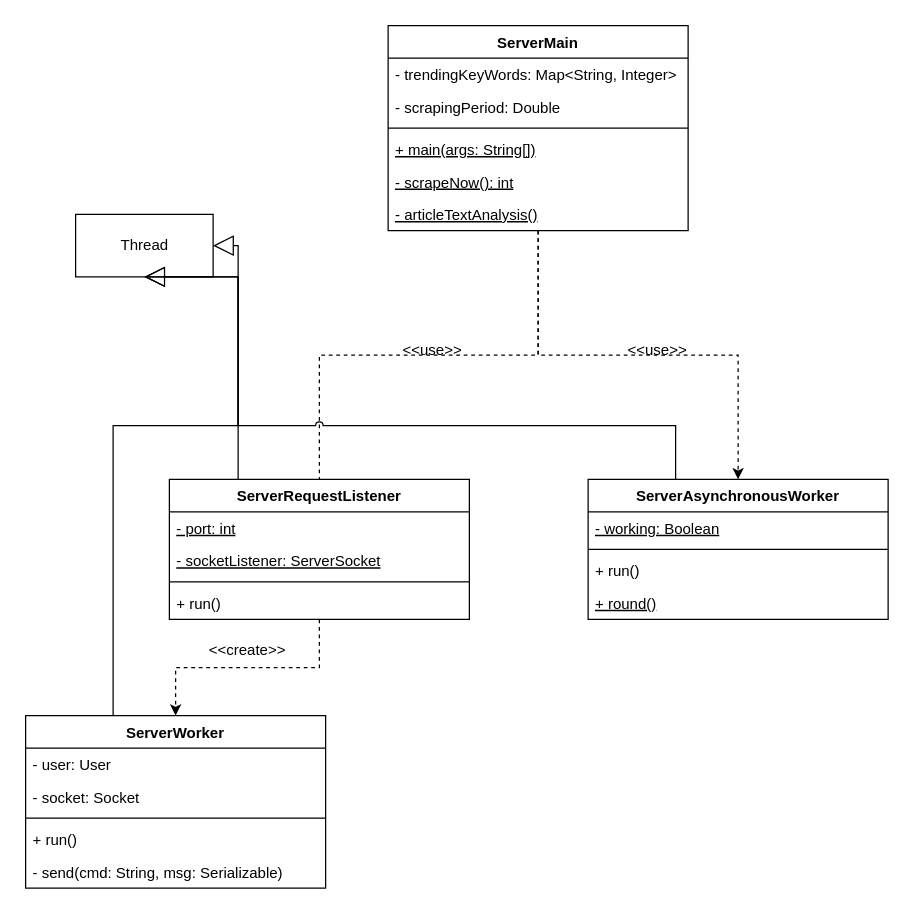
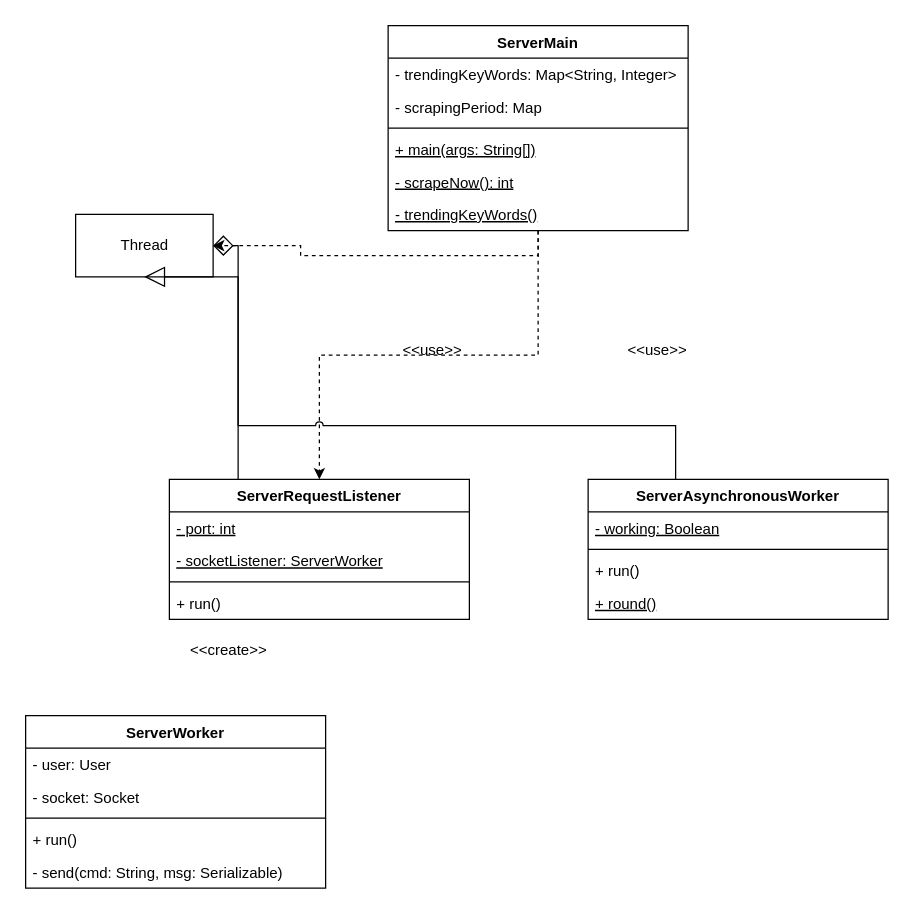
node "- scrapingPeriod: Double": label "- scrapingPeriod: Double" -> "- scrapingPeriod: Map"
node "- articleTextAnalysis()": label "- articleTextAnalysis()" -> "- trendingKeyWords()"
edge "ServerRequestListener" -> "Thread": arrowhead block -> diamond
edge "ServerMain" -> "ServerAsynchronousWorker": now "ServerMain" -> "Thread"
edge "ServerMain" -- "ServerRequestListener": arrowhead none -> classic
edge "ServerAsynchronousWorker" -> "Thread": arrowhead open -> block
edge "ServerWorker" -> "Thread": removed
node "- socketListener: ServerSocket": label "- socketListener: ServerSocket" -> "- socketListener: ServerWorker"
node "<<create>>": moved (257, 651) -> (238, 651)
edge "ServerRequestListener" -> "ServerWorker": removed
